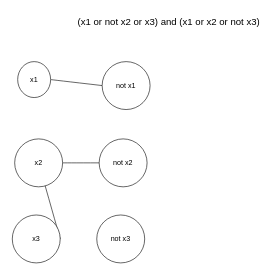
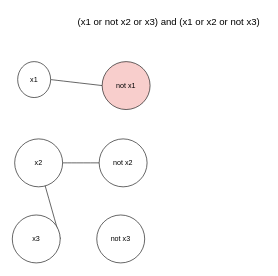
node "not x1": fillcolor #ffffff -> #f8cecc
